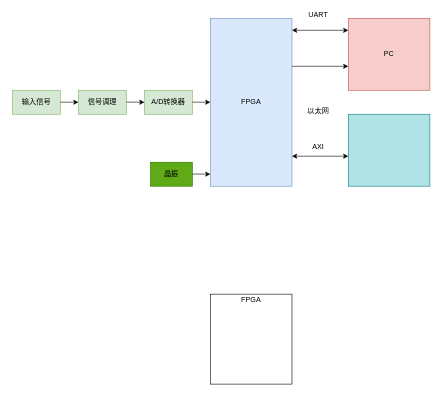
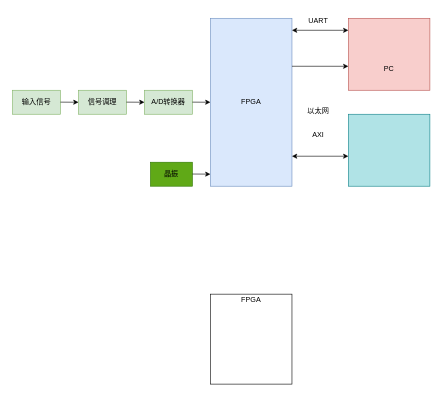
node "UART": moved (318, 15) -> (318, 21)
node "PC": moved (389, 54) -> (389, 69)
node "AXI": moved (318, 147) -> (318, 135)
